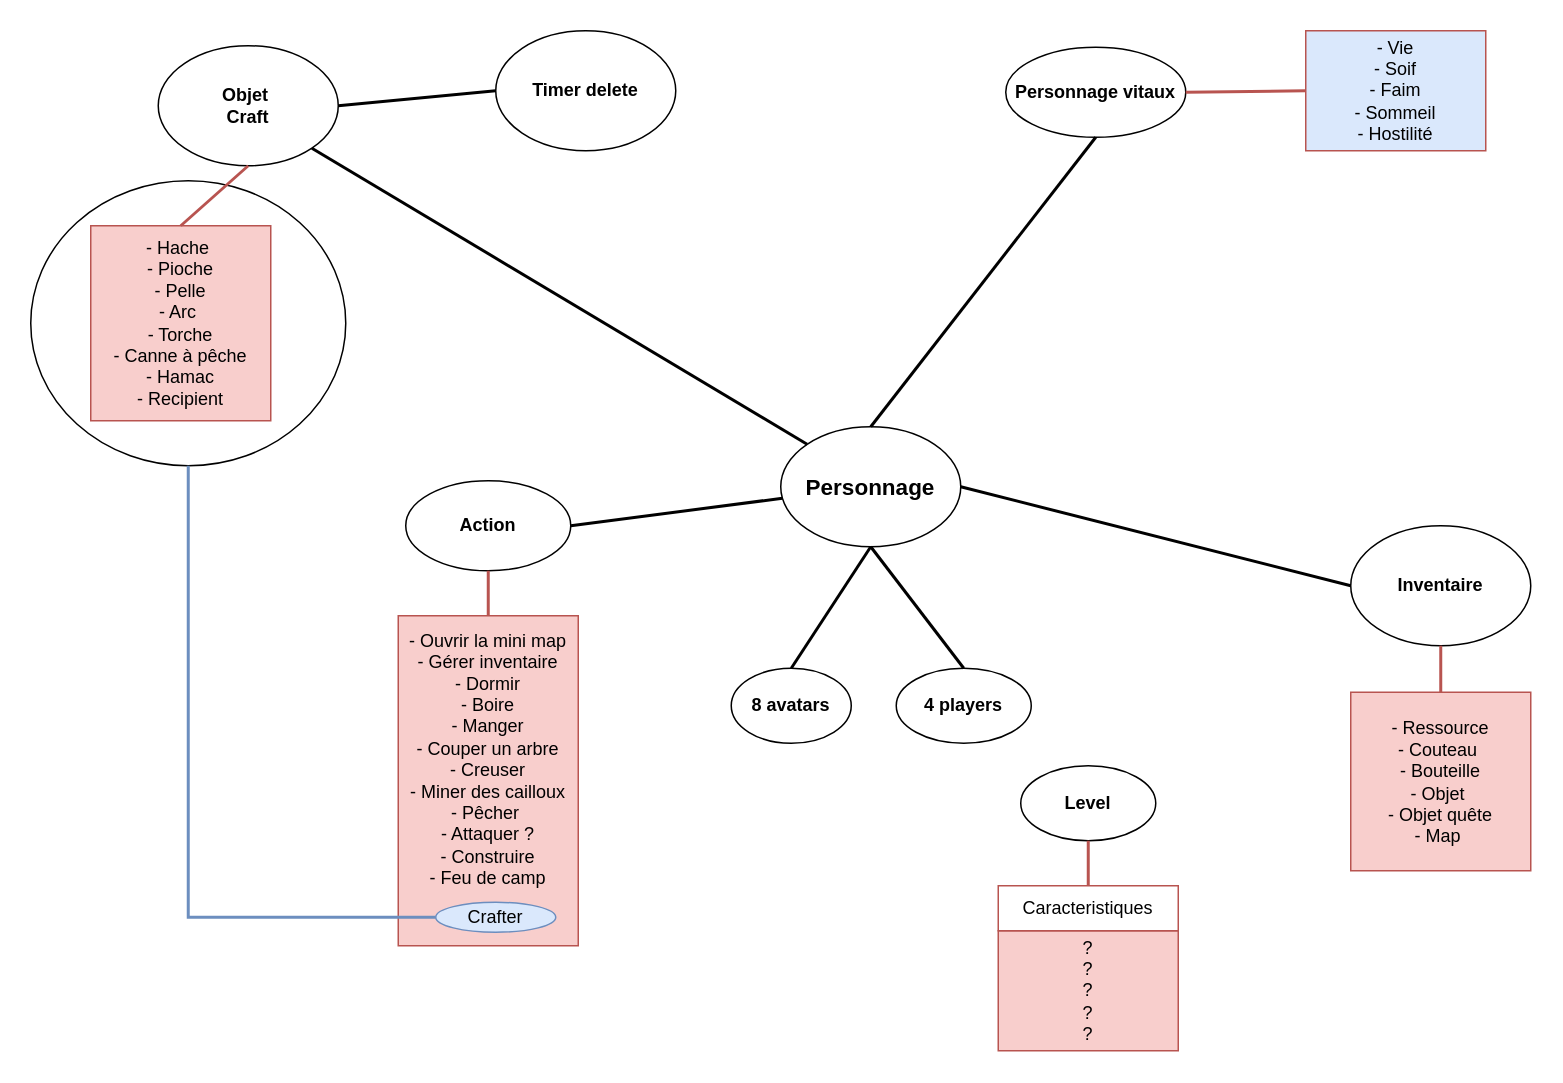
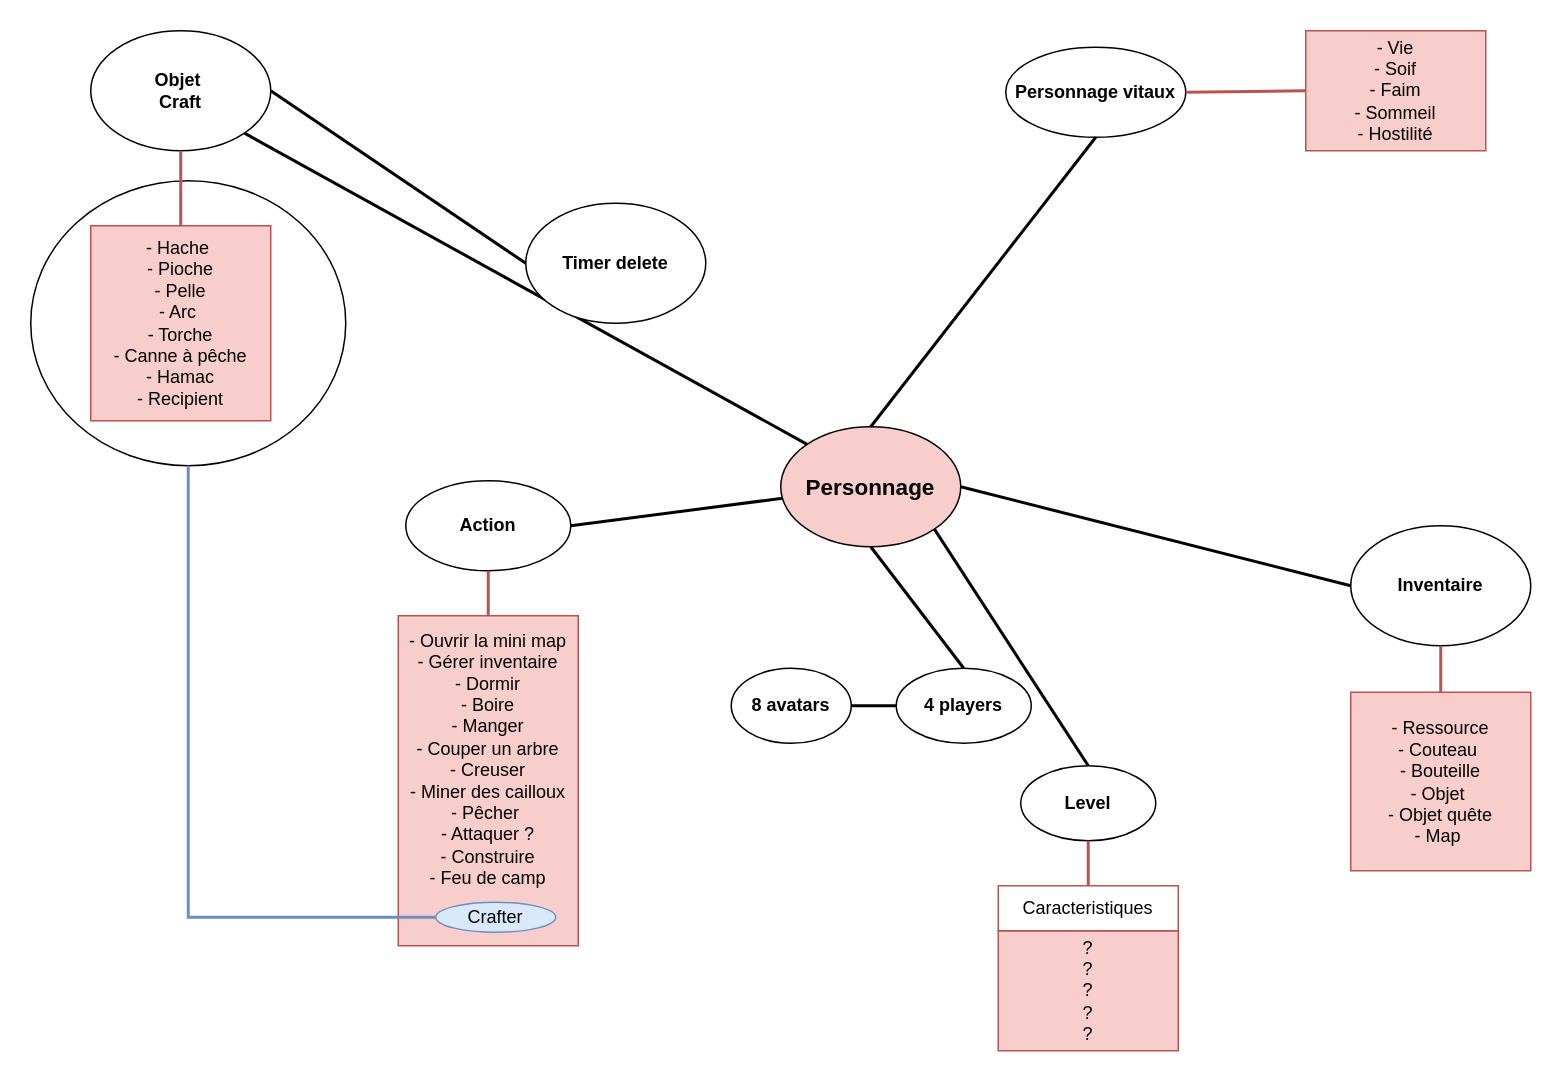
node "Timer delete": moved (586, 91) -> (616, 263)
node "- Vie - Soif - Faim - Sommeil - Hostilité": fillcolor #dae8fc -> #f8cecc
node "Objet Craft": moved (248, 106) -> (181, 91)
node "Personnage": fillcolor #ffffff -> #f8cecc
edge "Personnage" -- "8 avatars": removed
edge "Personnage" -- "Level": added
edge "8 avatars" -- "4 players": added
